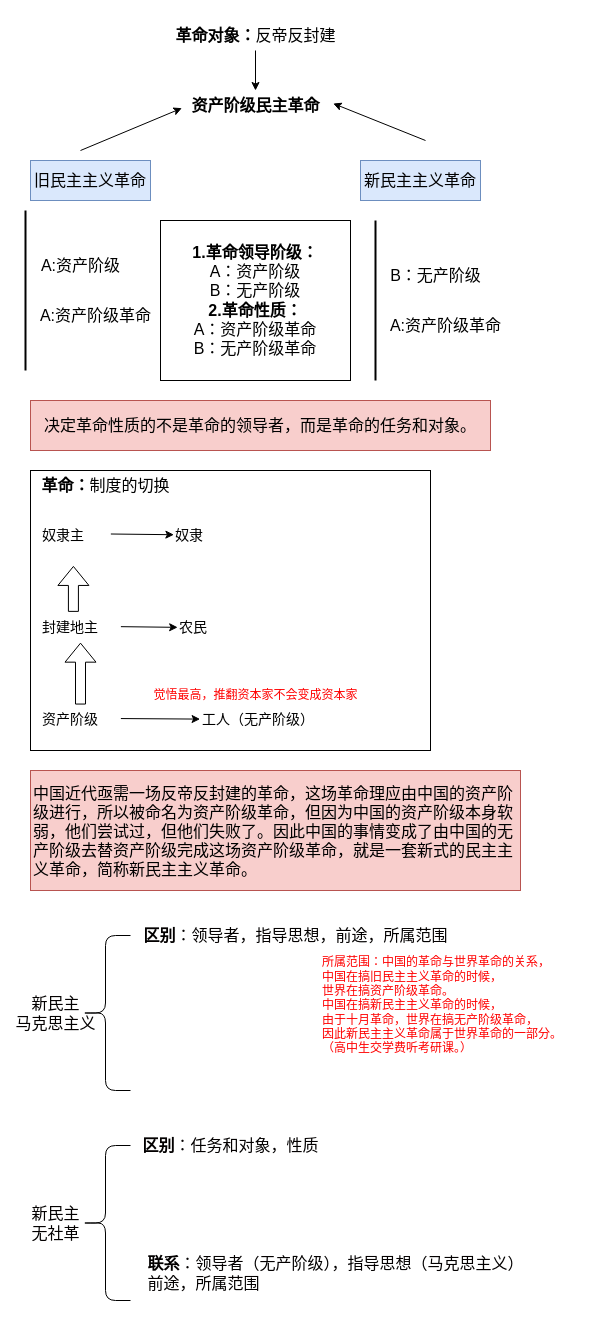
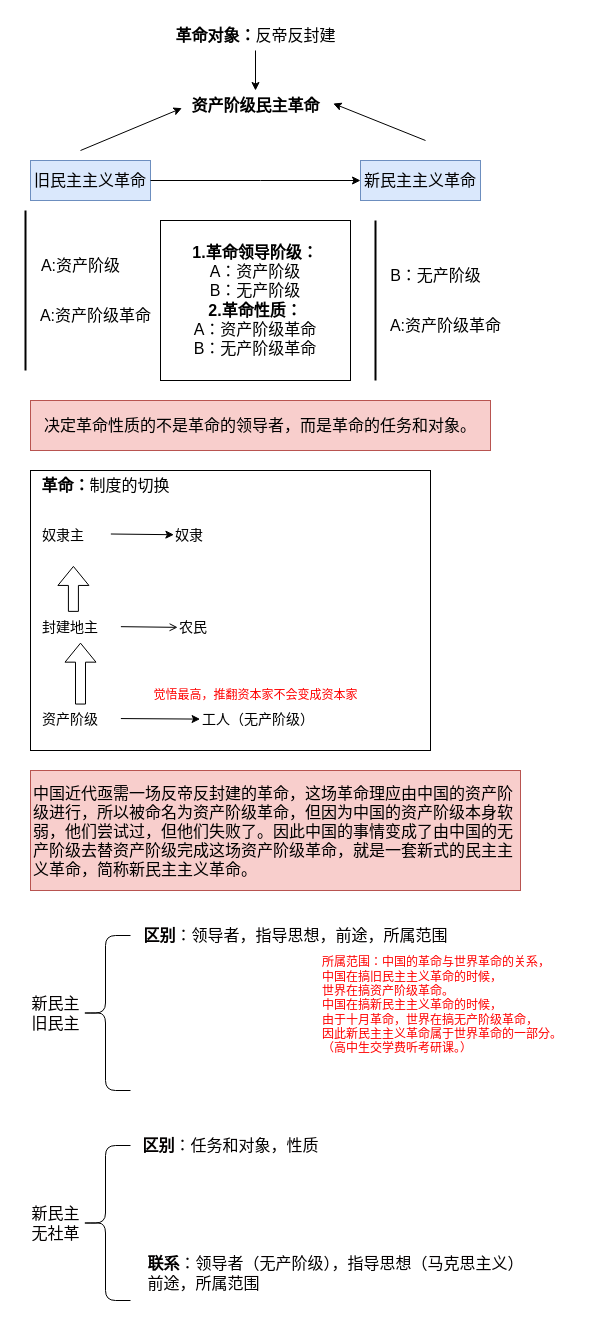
edge "旧民主主义革命" -> "新民主主义革命": added
edge "封建地主" -> "农民": arrowhead classic -> open
node "新民主马克思主义": label "新民主马克思主义" -> "新民主旧民主"
